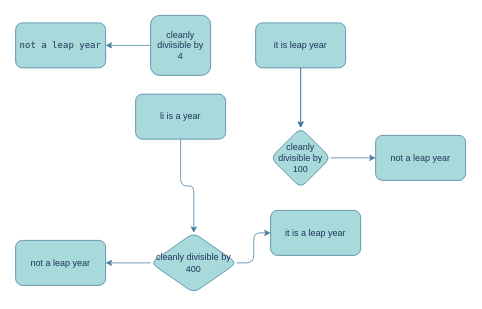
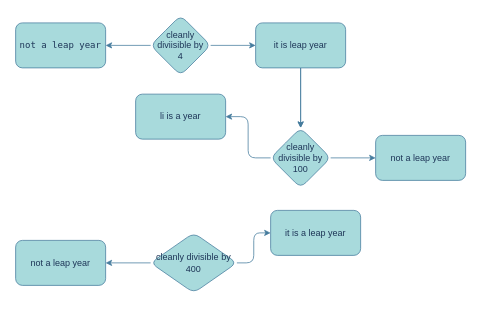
node "cleanly diviisible by 4": shape rounded rectangle -> diamond
edge "cleanly diviisible by 4" -> "it is leap year": added
edge "cleanly divisible by 100" -> "li is a year": added
edge "li is a year" -> "cleanly divisible by 400": removed
